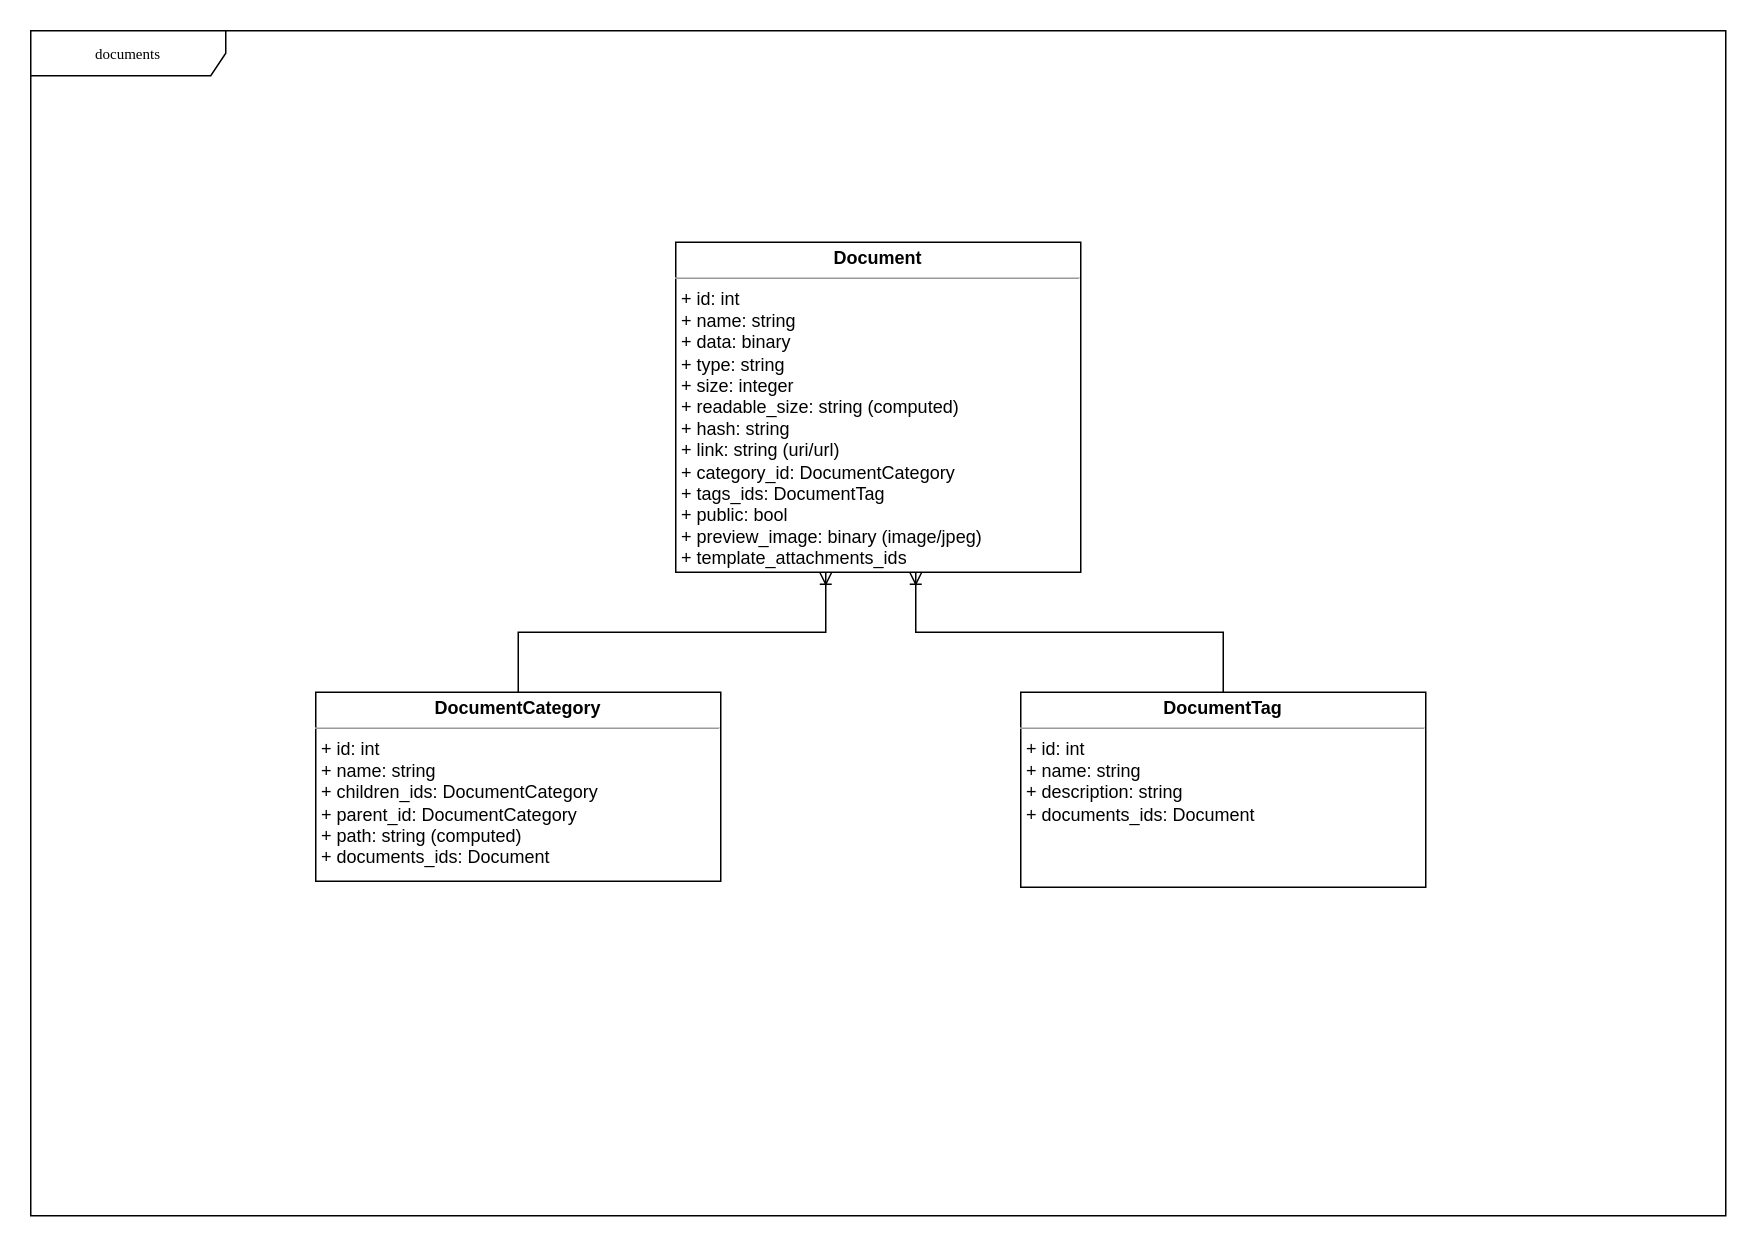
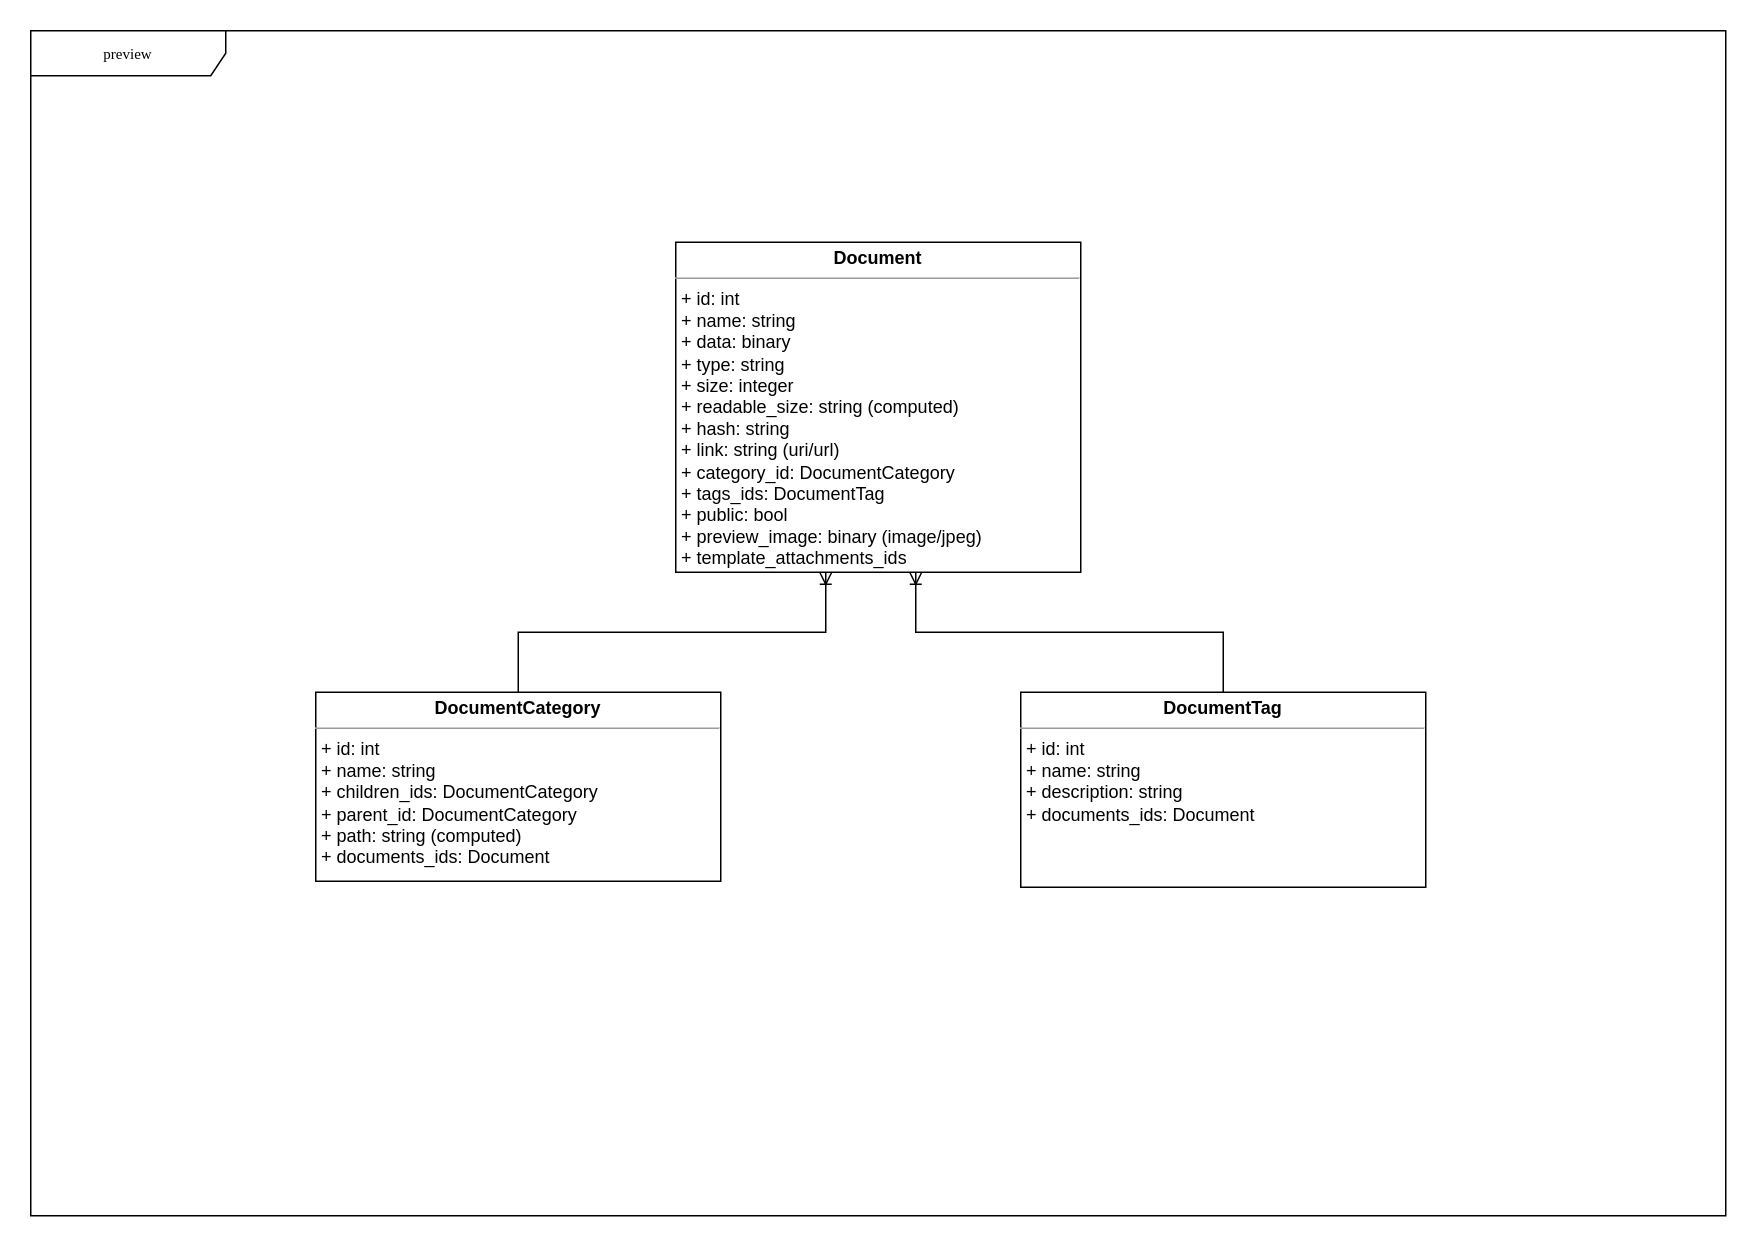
node "documents": label "documents" -> "preview"
